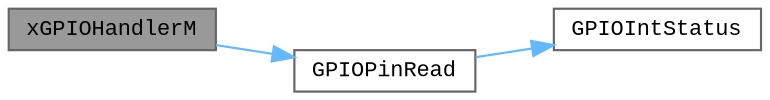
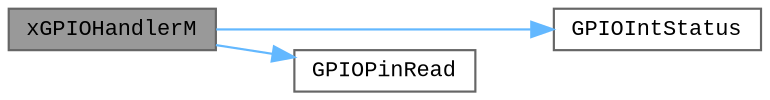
edge "GPIOPinRead" -> "GPIOIntStatus": now "xGPIOHandlerM" -> "GPIOIntStatus"
